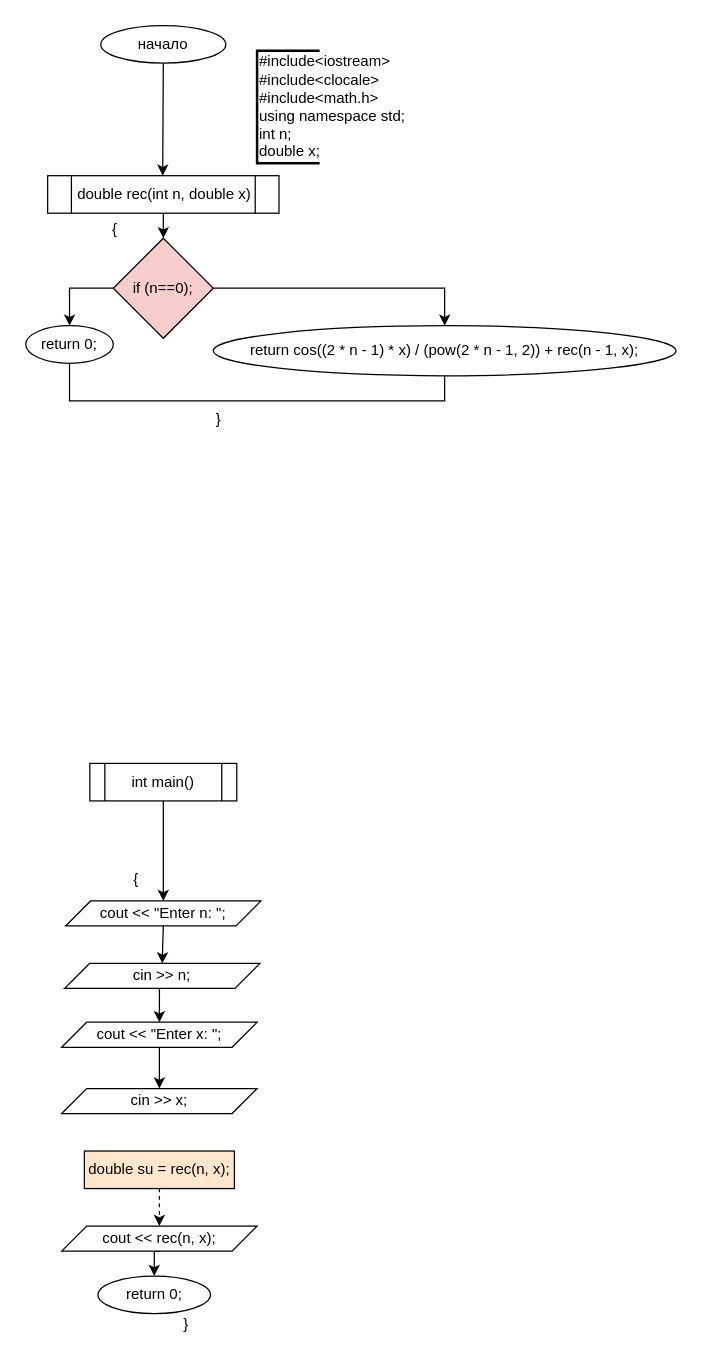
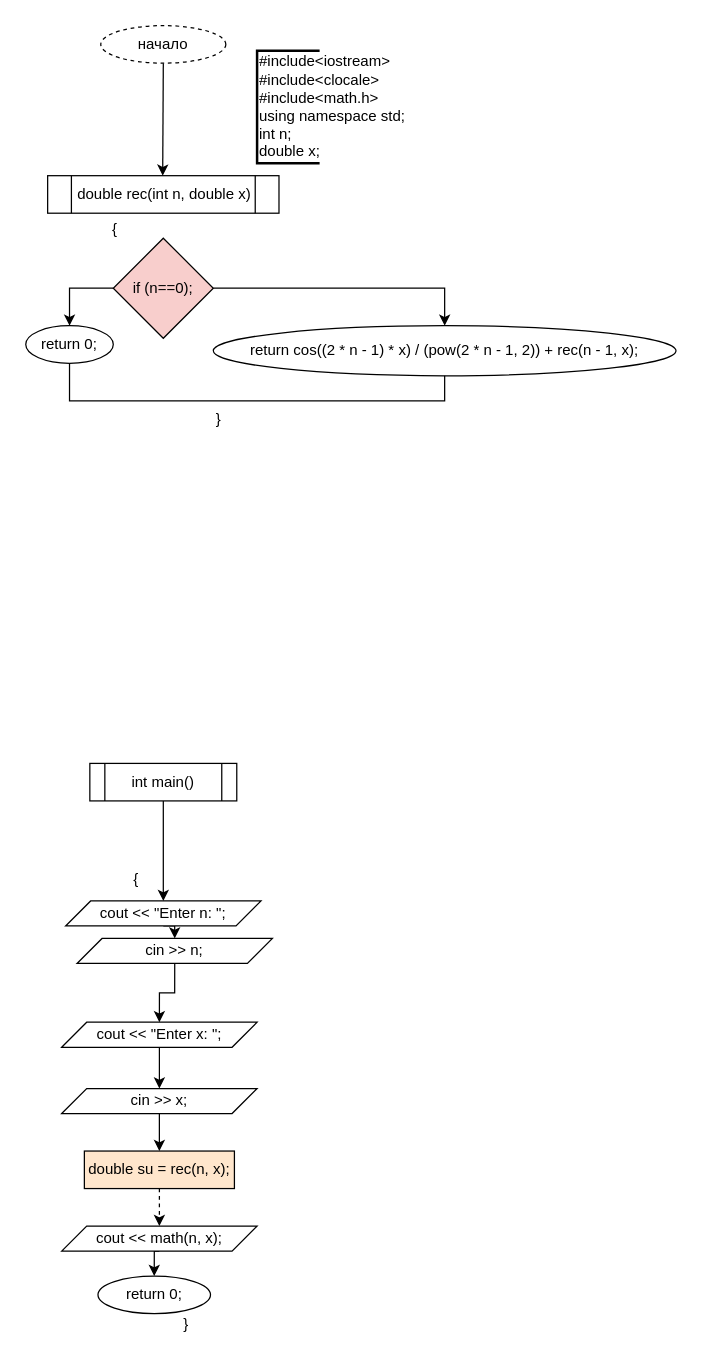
node "начало": style solid -> dashed
edge "double rec(int n, double x)" -> "if (n==0);": removed
node "cin >> n;": moved (162, 976) -> (175, 951)
edge "cin >> x;" -> "double su = rec(n, x);": added
node "cout << rec(n, x);": label "cout << rec(n, x);" -> "cout << math(n, x);"
